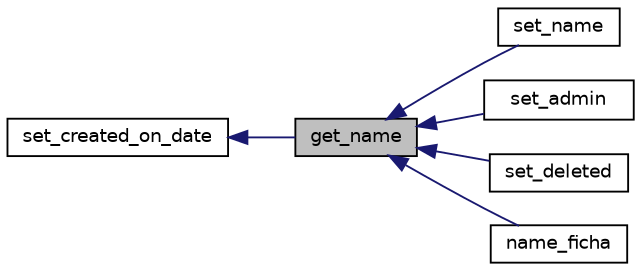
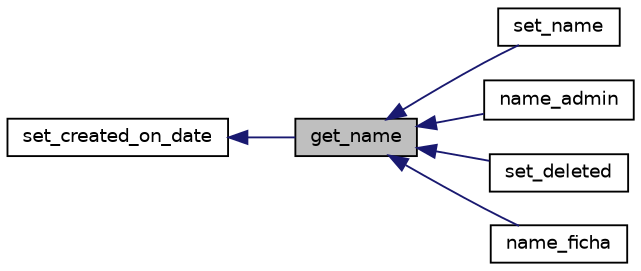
node "set_admin": label "set_admin" -> "name_admin"
